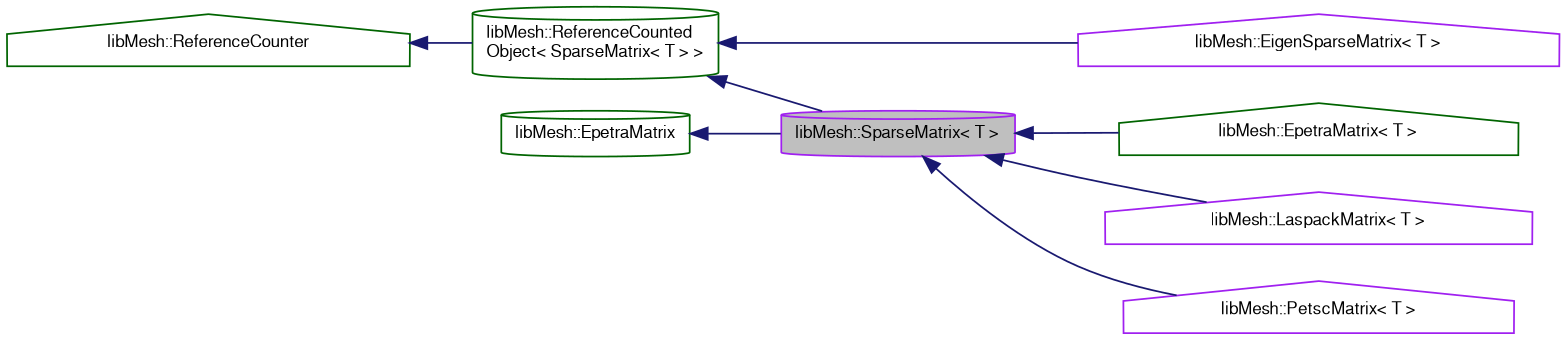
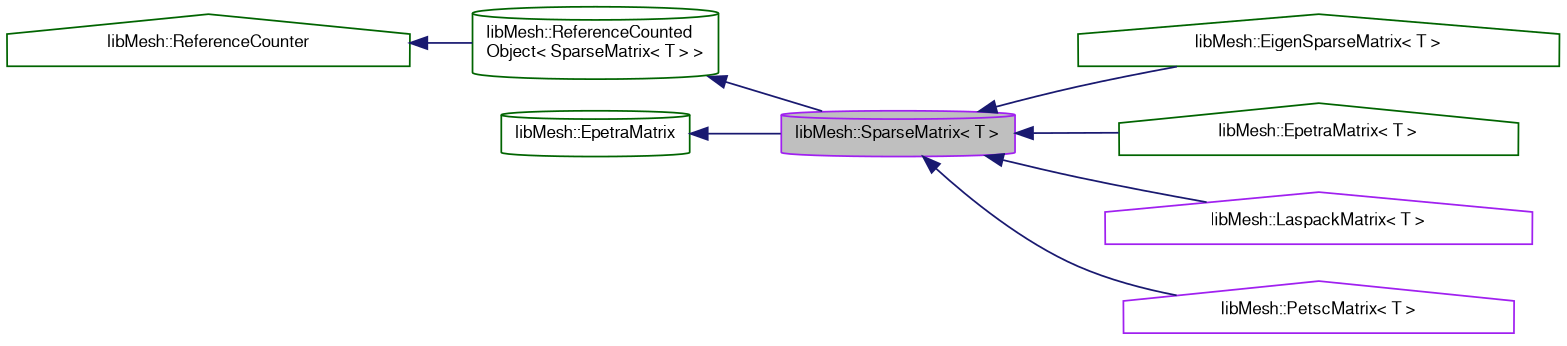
edge "libMesh::EigenSparseMatrix< T >" -> "libMesh::ReferenceCounted Object< SparseMatrix< T > >": now "libMesh::EigenSparseMatrix< T >" -> "libMesh::SparseMatrix< T >"
node "libMesh::EigenSparseMatrix< T >": color purple -> darkgreen
